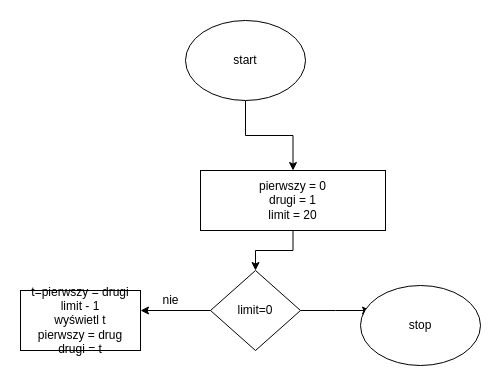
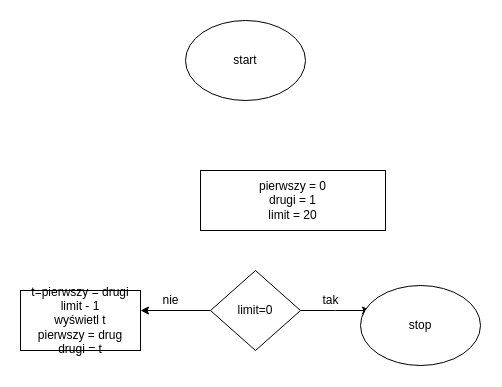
edge "start" -> "pierwszy = 0 drugi = 1 limit = 20": removed
edge "pierwszy = 0 drugi = 1 limit = 20" -> "limit=0": removed
node "tak": added
